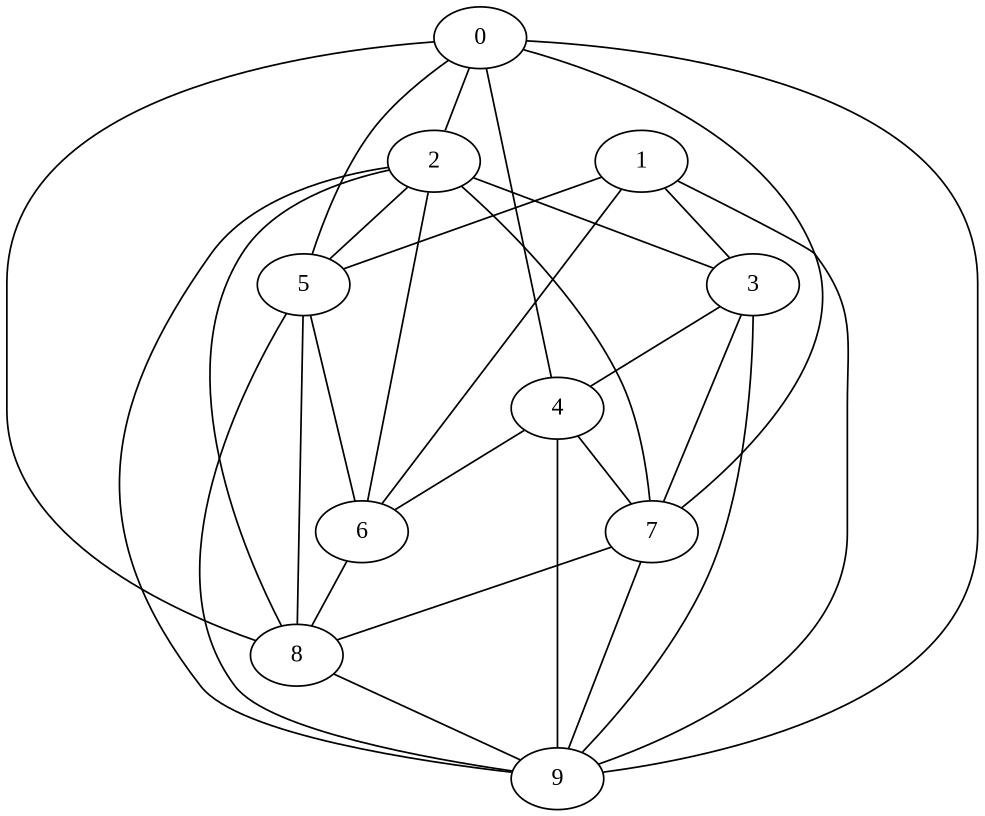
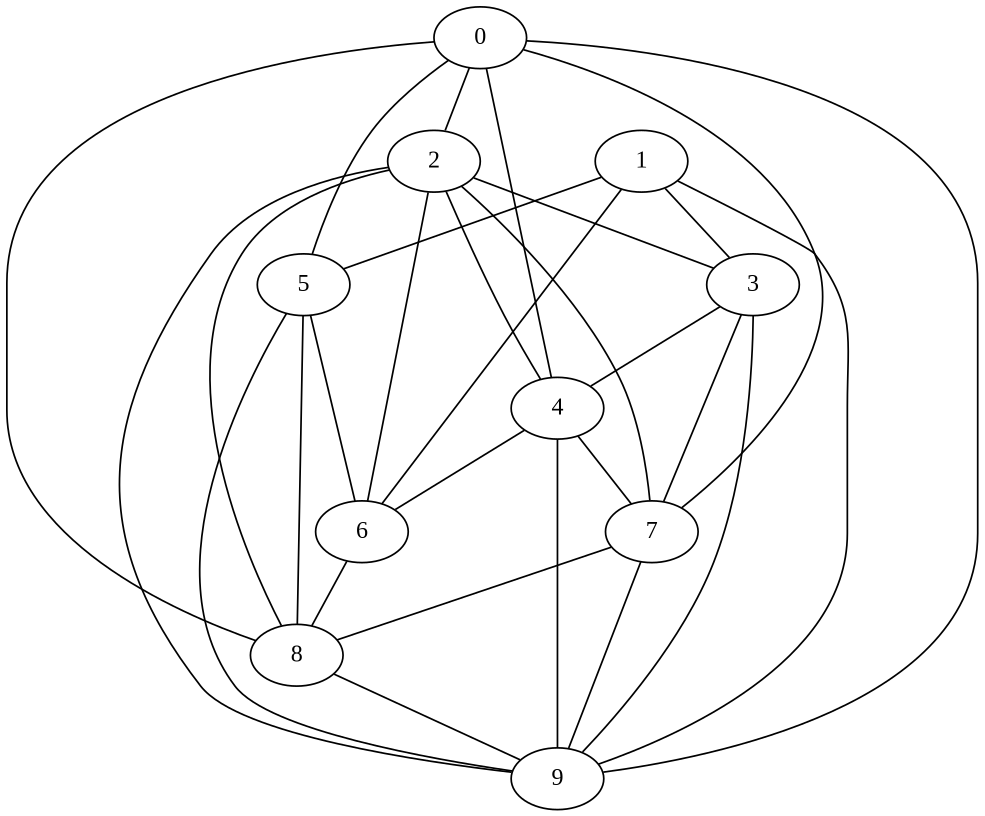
edge "2" -- "5": now "2" -- "4"
